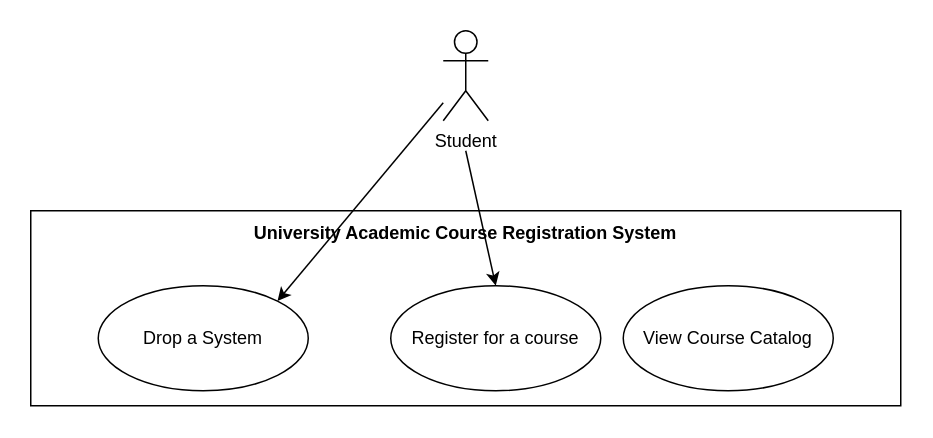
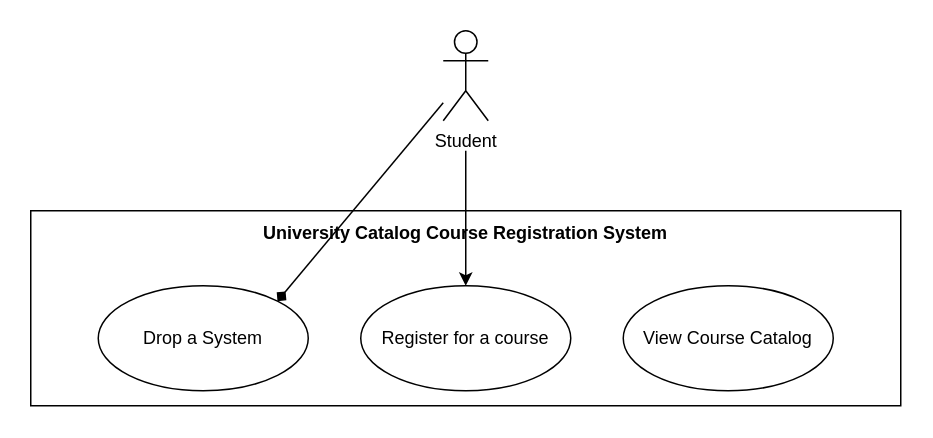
node "University Academic Course Registration System": label "University Academic Course Registration System" -> "University Catalog Course Registration System"
edge "Student" -> "Drop a System": arrowhead classic -> diamond
node "Register for a course": moved (496, 338) -> (466, 338)
